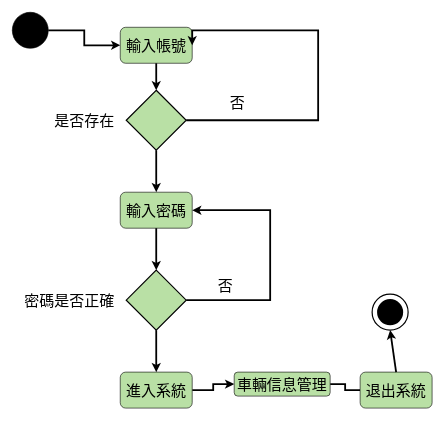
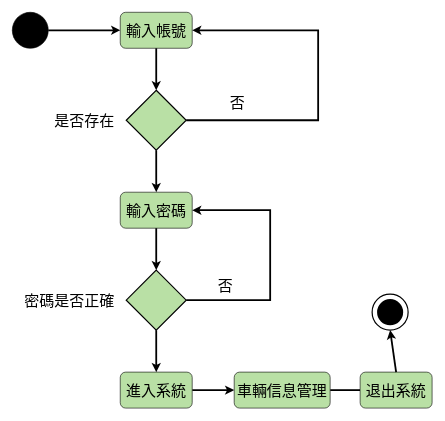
node "輸入帳號": moved (156, 45) -> (156, 30)
node "車輛信息管理": size 96x24 -> 96x36
